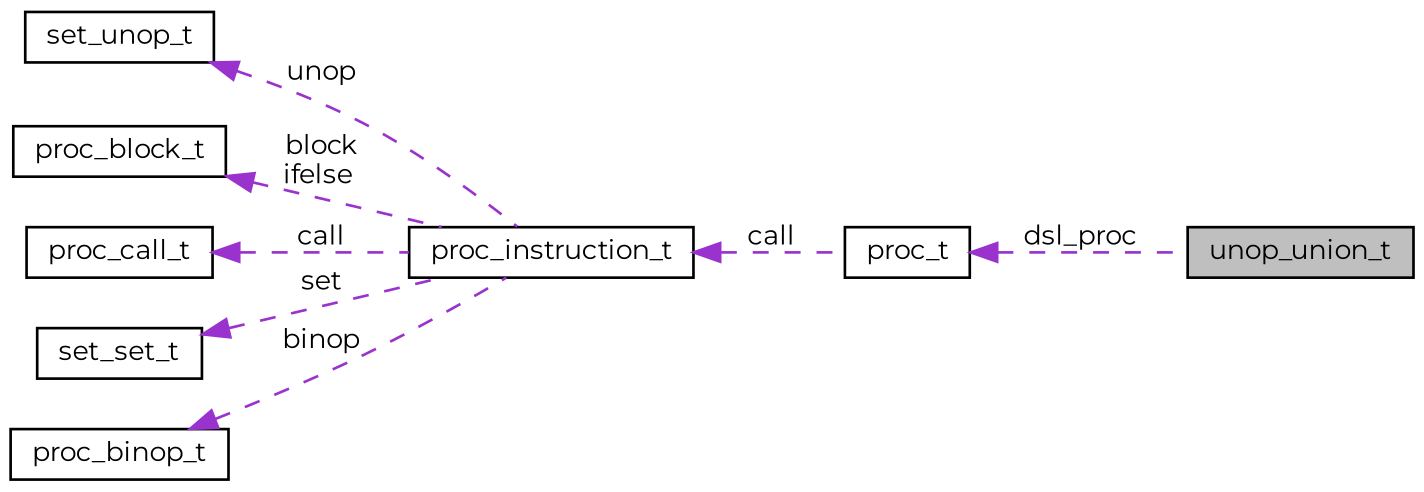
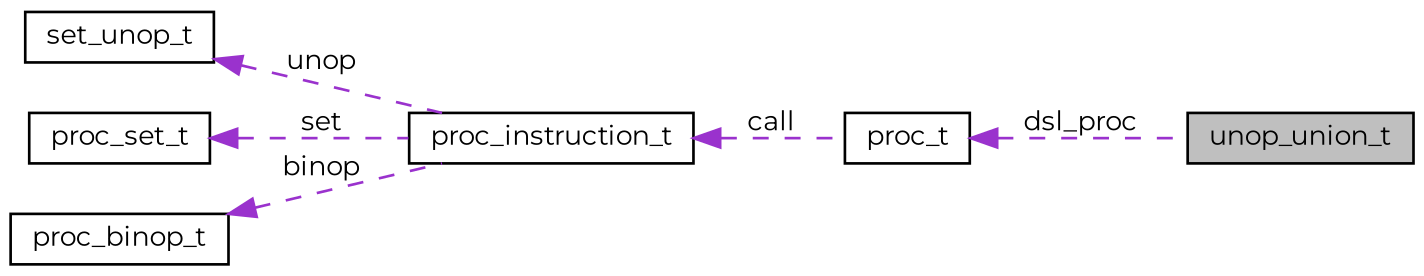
node "proc_block_t": removed
node "proc_call_t": removed
node "set_set_t": label "set_set_t" -> "proc_set_t"
